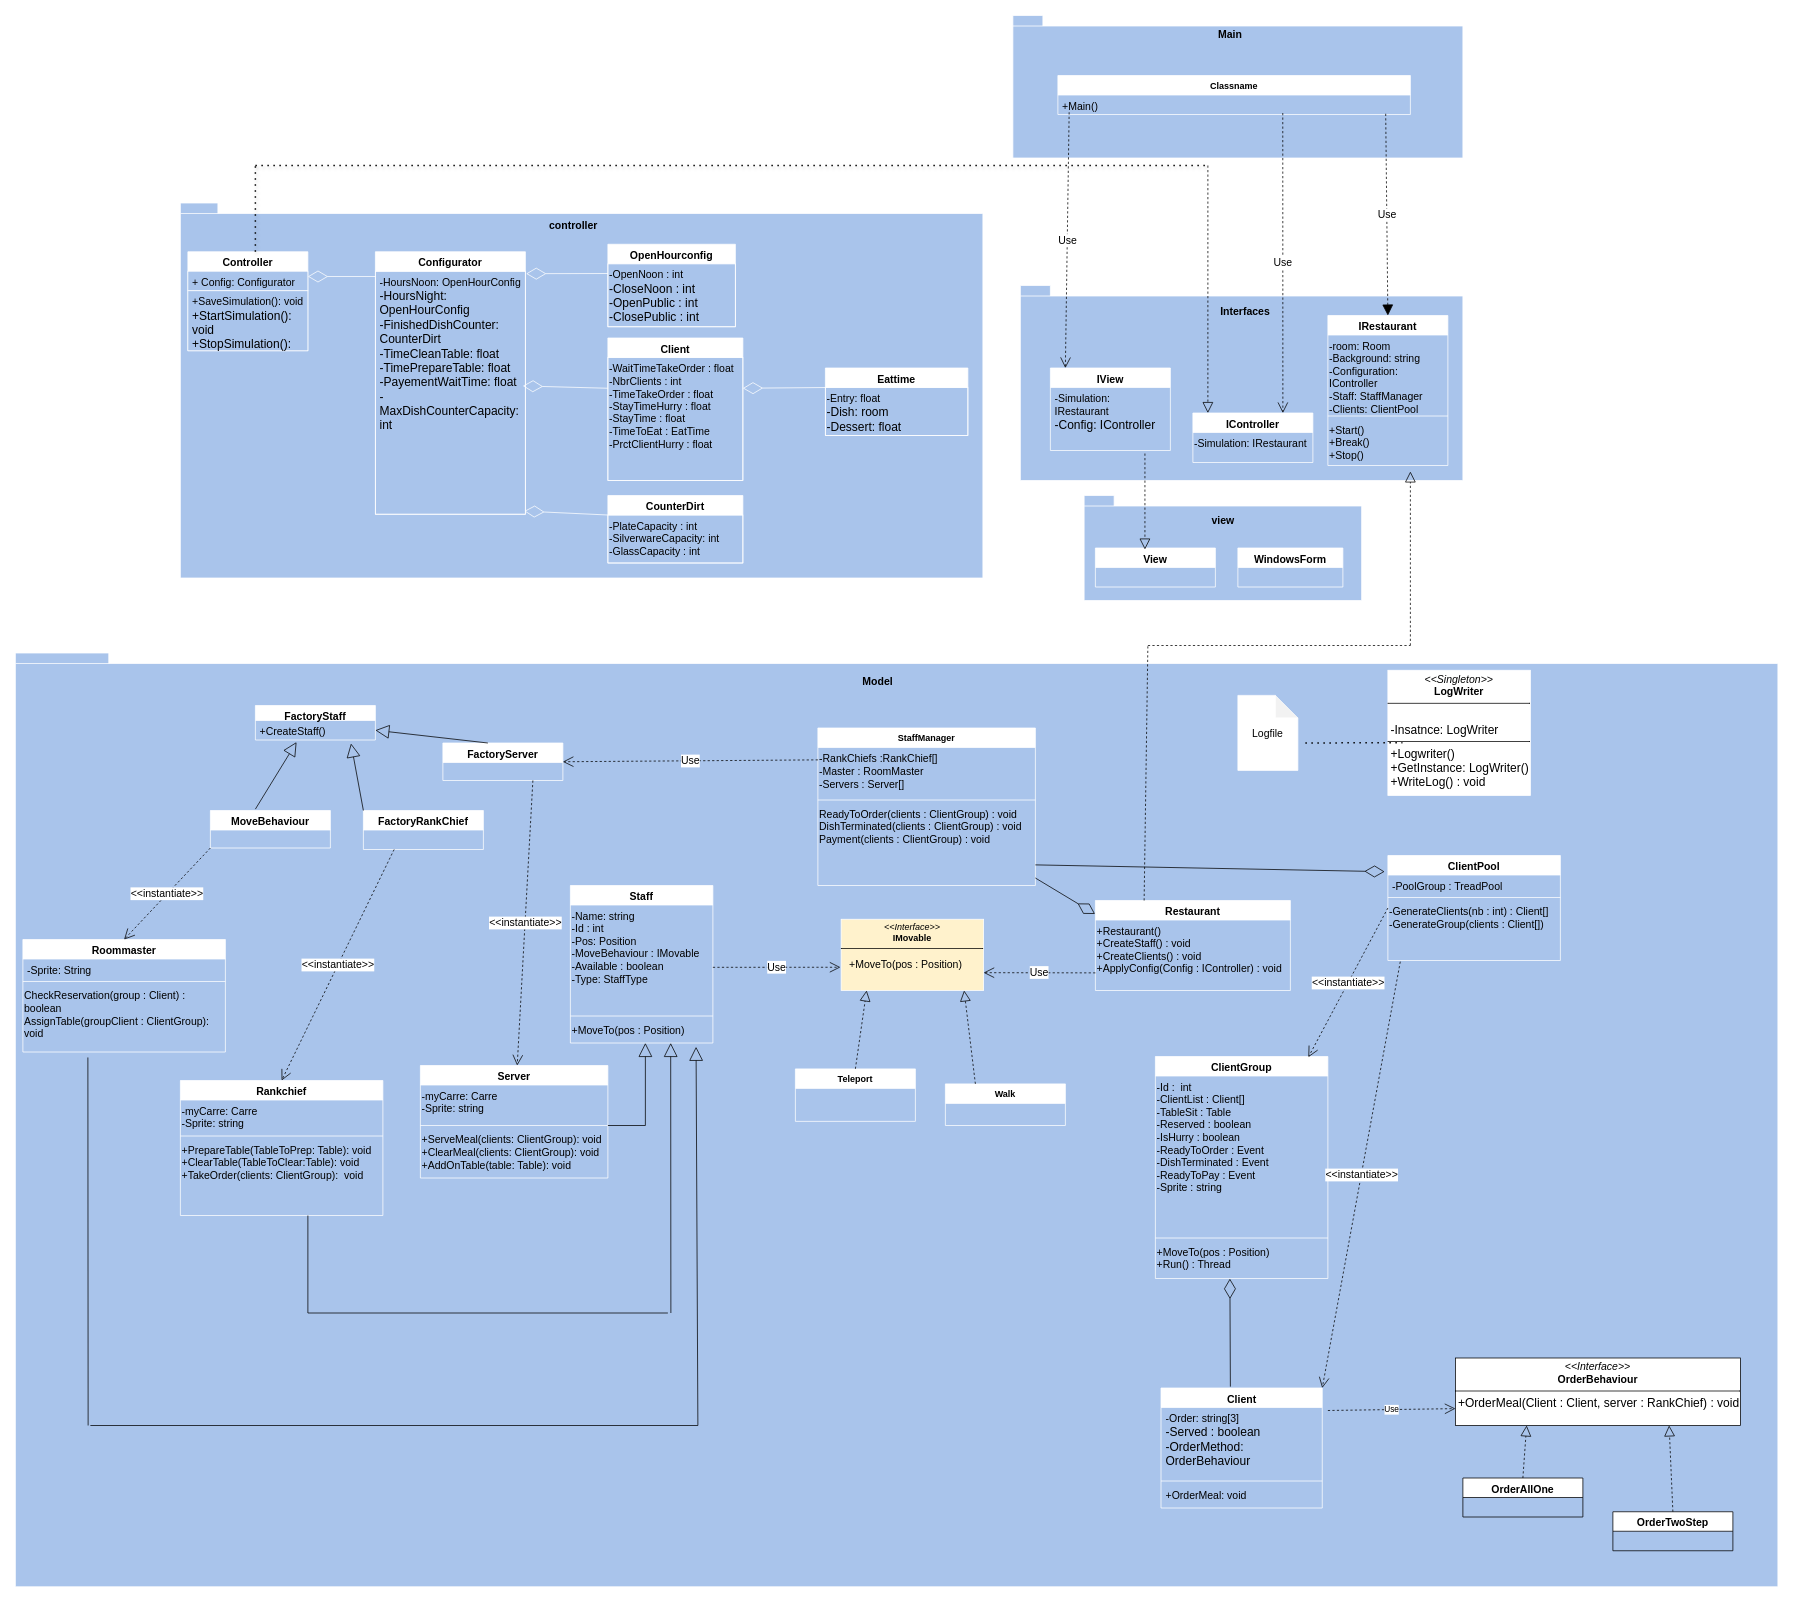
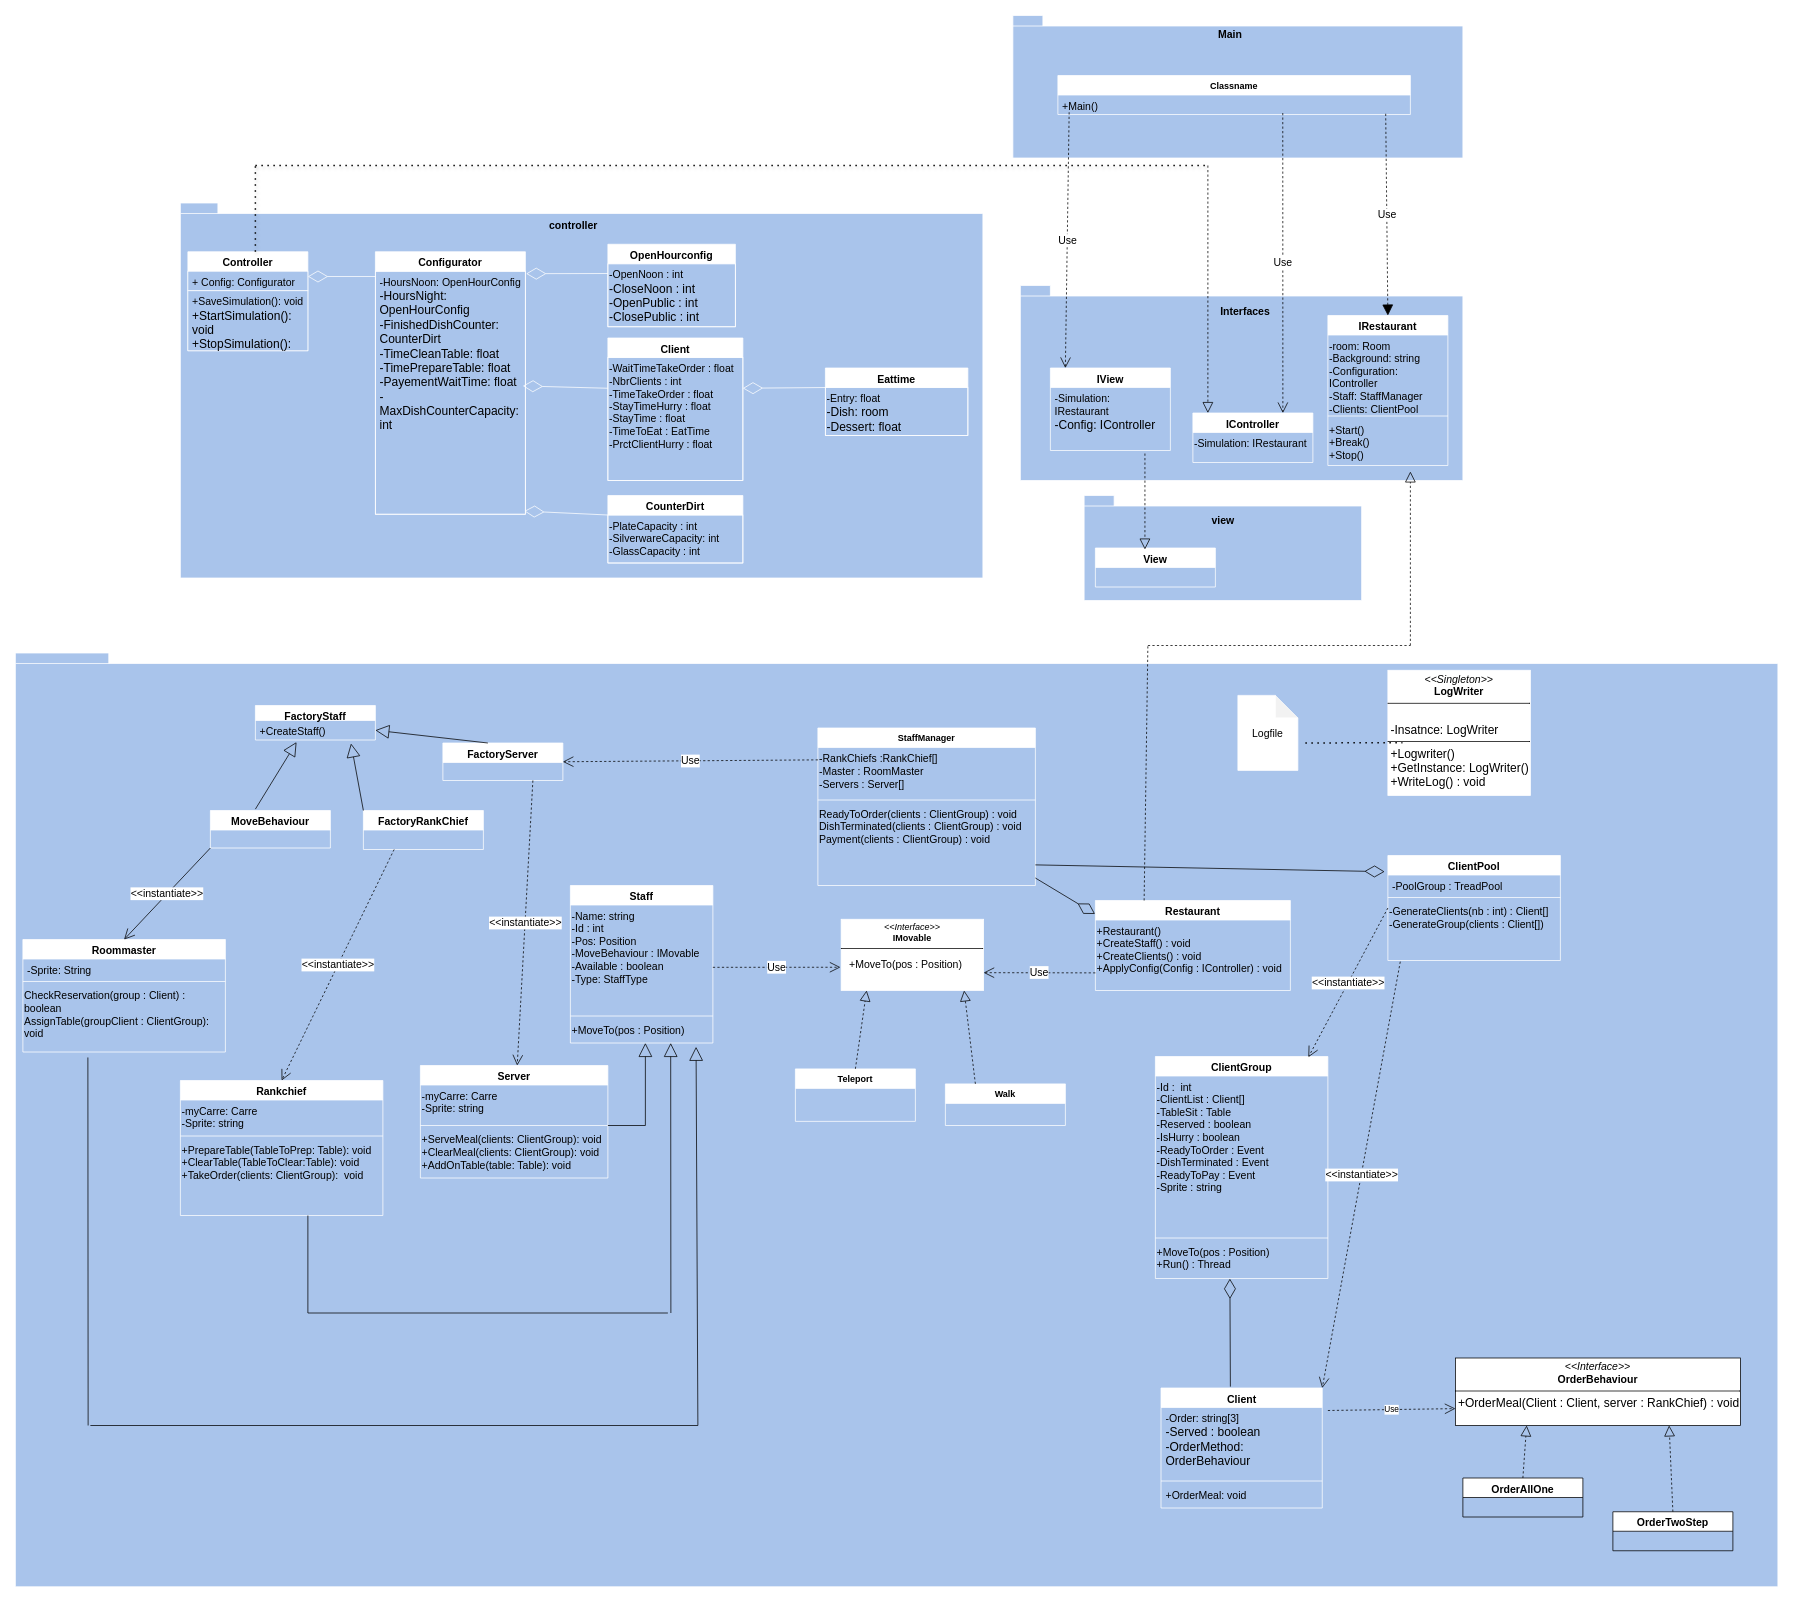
node "WindowsForm": removed
node "Model": removed
edge "MoveBehaviour" -> "Roommaster": style dashed -> solid
node "<<Interface>> IMovable": fillcolor #fff2cc -> #ffffff
